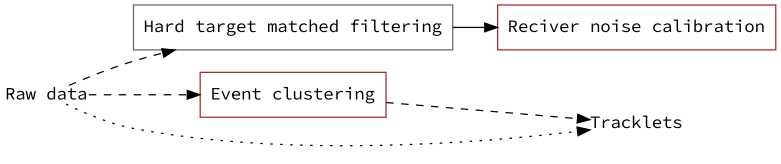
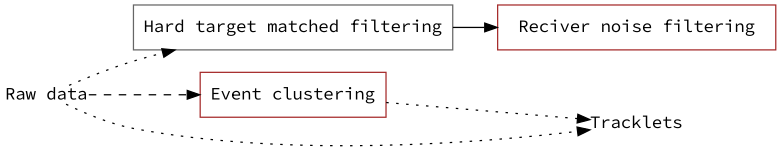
node "Reciver noise calibration": label "Reciver noise calibration" -> "Reciver noise filtering"
edge "Raw data" -> "Hard target matched filtering": style dashed -> dotted
edge "Event clustering" -> "Tracklets": style dashed -> dotted
